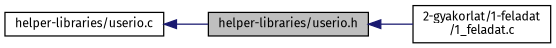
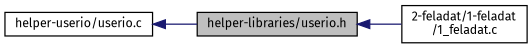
node "helper-libraries/userio.c": label "helper-libraries/userio.c" -> "helper-userio/userio.c"
node "2-gyakorlat/1-feladat /1_feladat.c": label "2-gyakorlat/1-feladat /1_feladat.c" -> "2-feladat/1-feladat /1_feladat.c"
